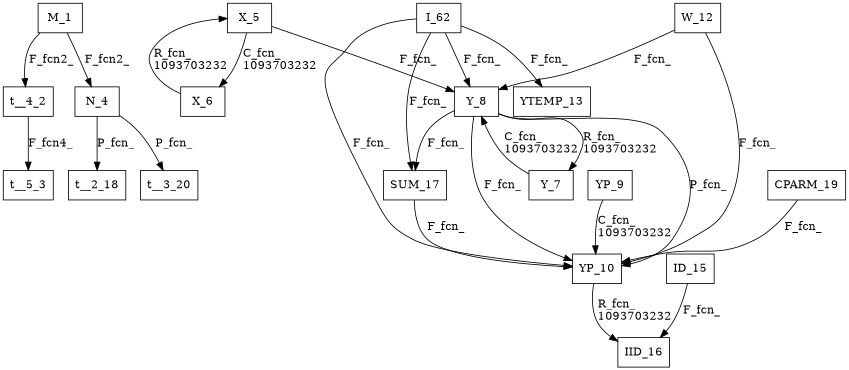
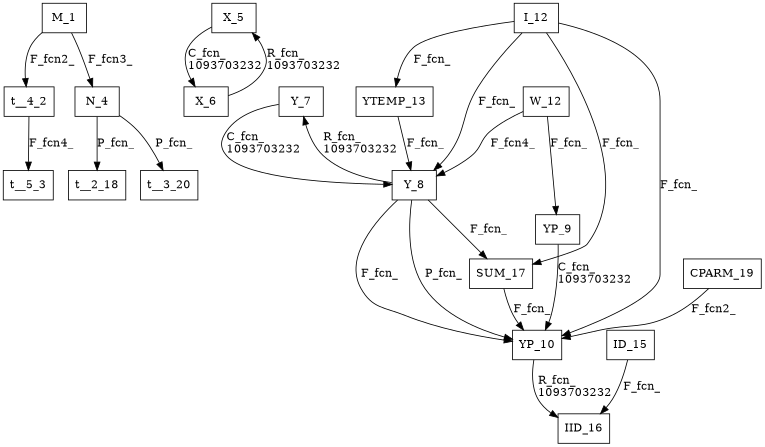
node "I_62": label "I_62" -> "I_12"
edge "X_5" -> "Y_8": now "YTEMP_13" -> "Y_8"
edge "M_1" -> "N_4": label "F_fcn2_" -> "F_fcn3_"
edge "W_12" -> "Y_8": label "F_fcn_" -> "F_fcn4_"
edge "W_12" -> "YP_10": now "W_12" -> "YP_9"
edge "CPARM_19" -> "YP_10": label "F_fcn_" -> "F_fcn2_"
